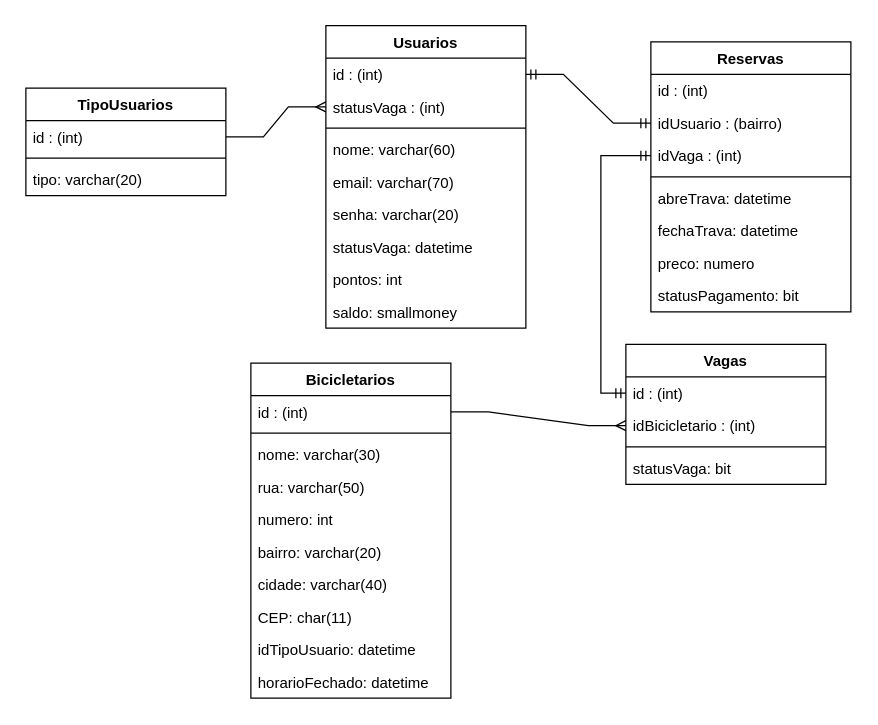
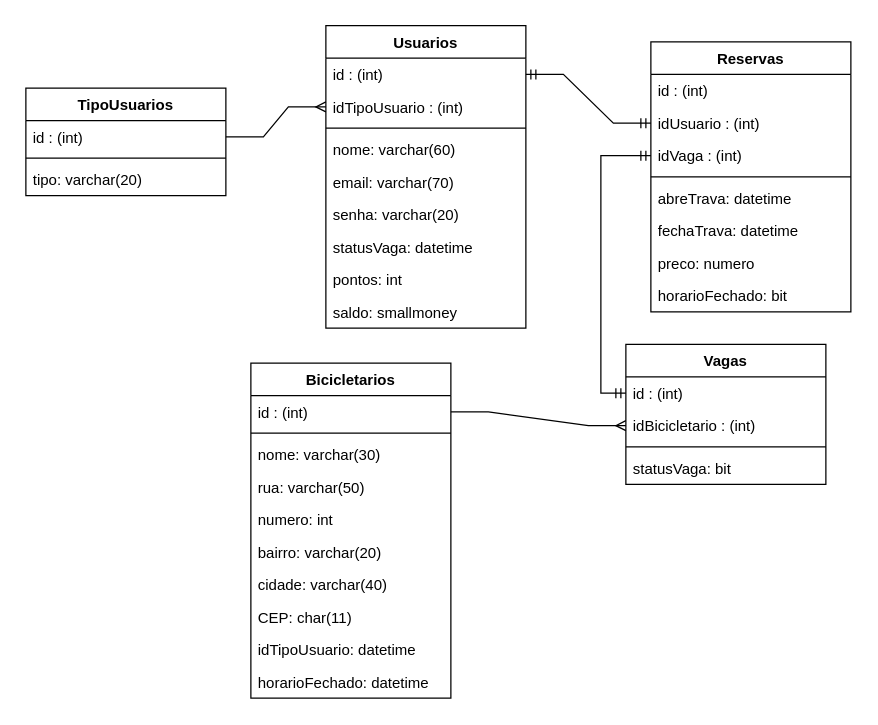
node "statusVaga : (int)": label "statusVaga : (int)" -> "idTipoUsuario : (int)"
node "idUsuario : (bairro)": label "idUsuario : (bairro)" -> "idUsuario : (int)"
node "statusPagamento: bit": label "statusPagamento: bit" -> "horarioFechado: bit"
